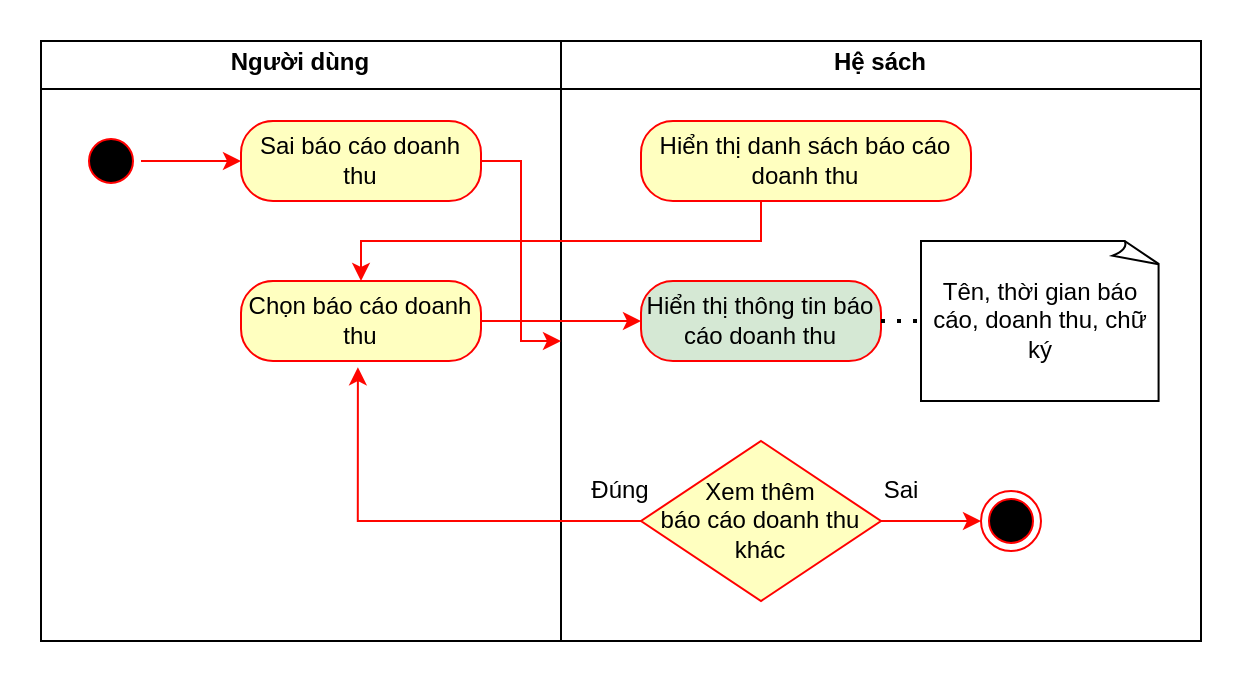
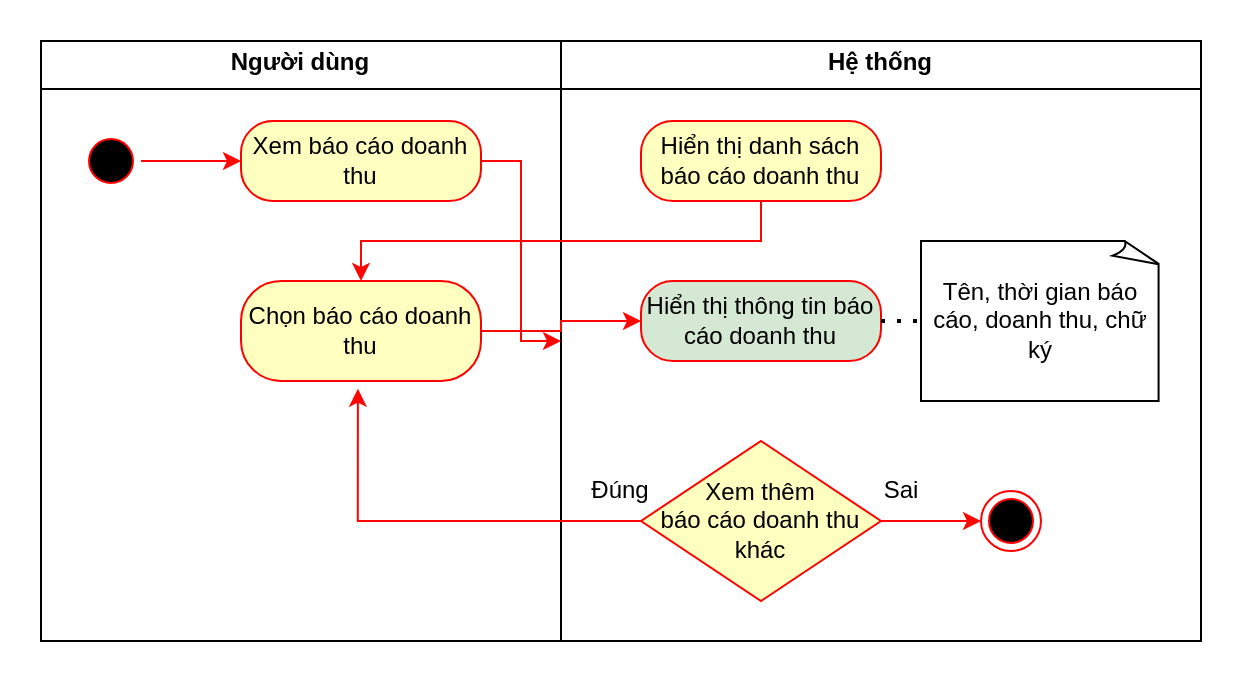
node "Hệ sách": label "Hệ sách" -> "Hệ thống"
node "Sai báo cáo doanh thu": label "Sai báo cáo doanh thu" -> "Xem báo cáo doanh thu"
node "Hiển thị danh sách báo cáo doanh thu": size 330x80 -> 240x80
node "Chọn báo cáo doanh thu": size 240x80 -> 240x100
